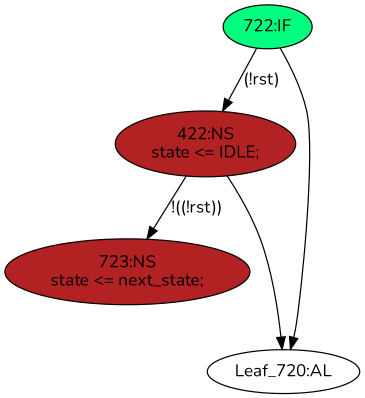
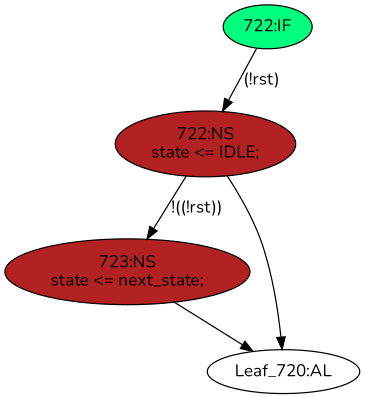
node "422:NS state <= IDLE;": label "422:NS state <= IDLE;" -> "722:NS state <= IDLE;"
edge "722:IF" -> "Leaf_720:AL": now "723:NS state <= next_state;" -> "Leaf_720:AL"
